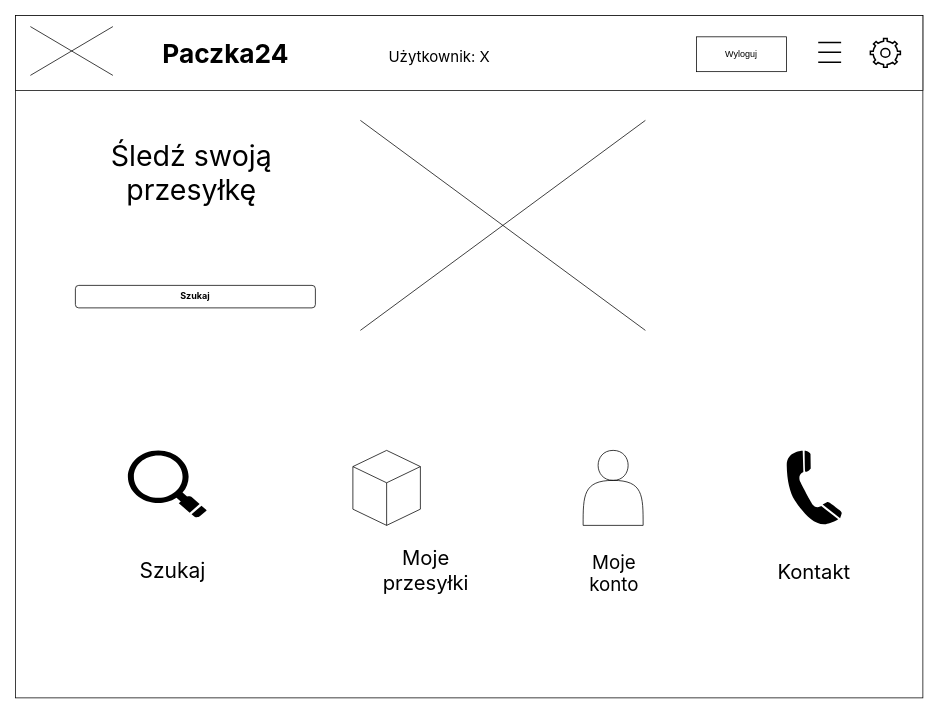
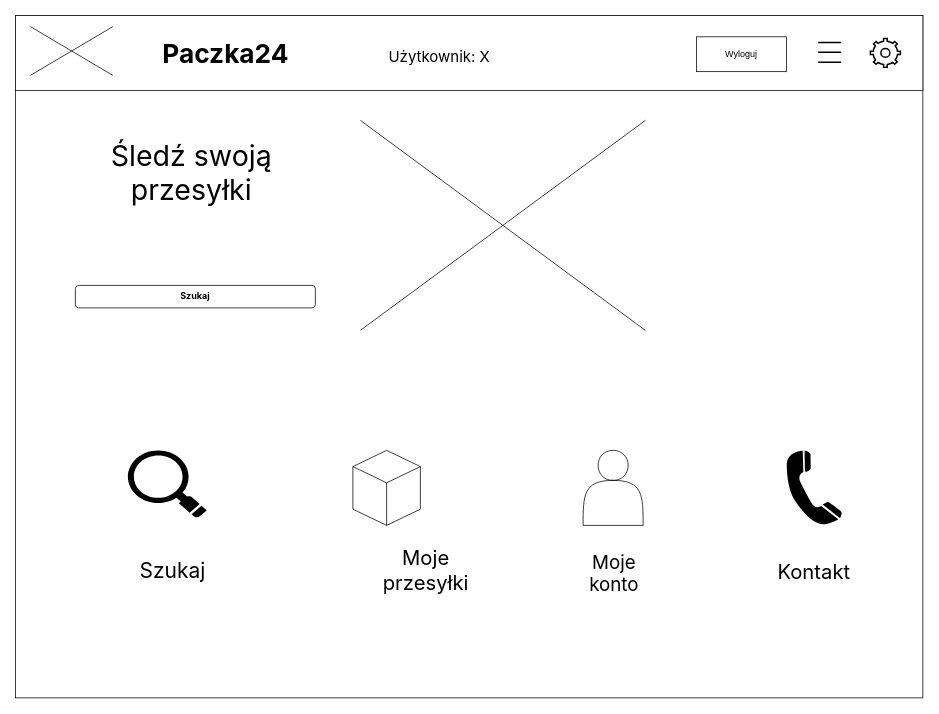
node "Śledź swoją przesyłkę": label "Śledź swoją przesyłkę" -> "Śledź swoją przesyłki"
